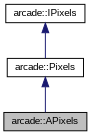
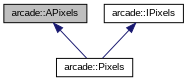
edge "arcade::APixels" -> "arcade::Pixels": reversed
